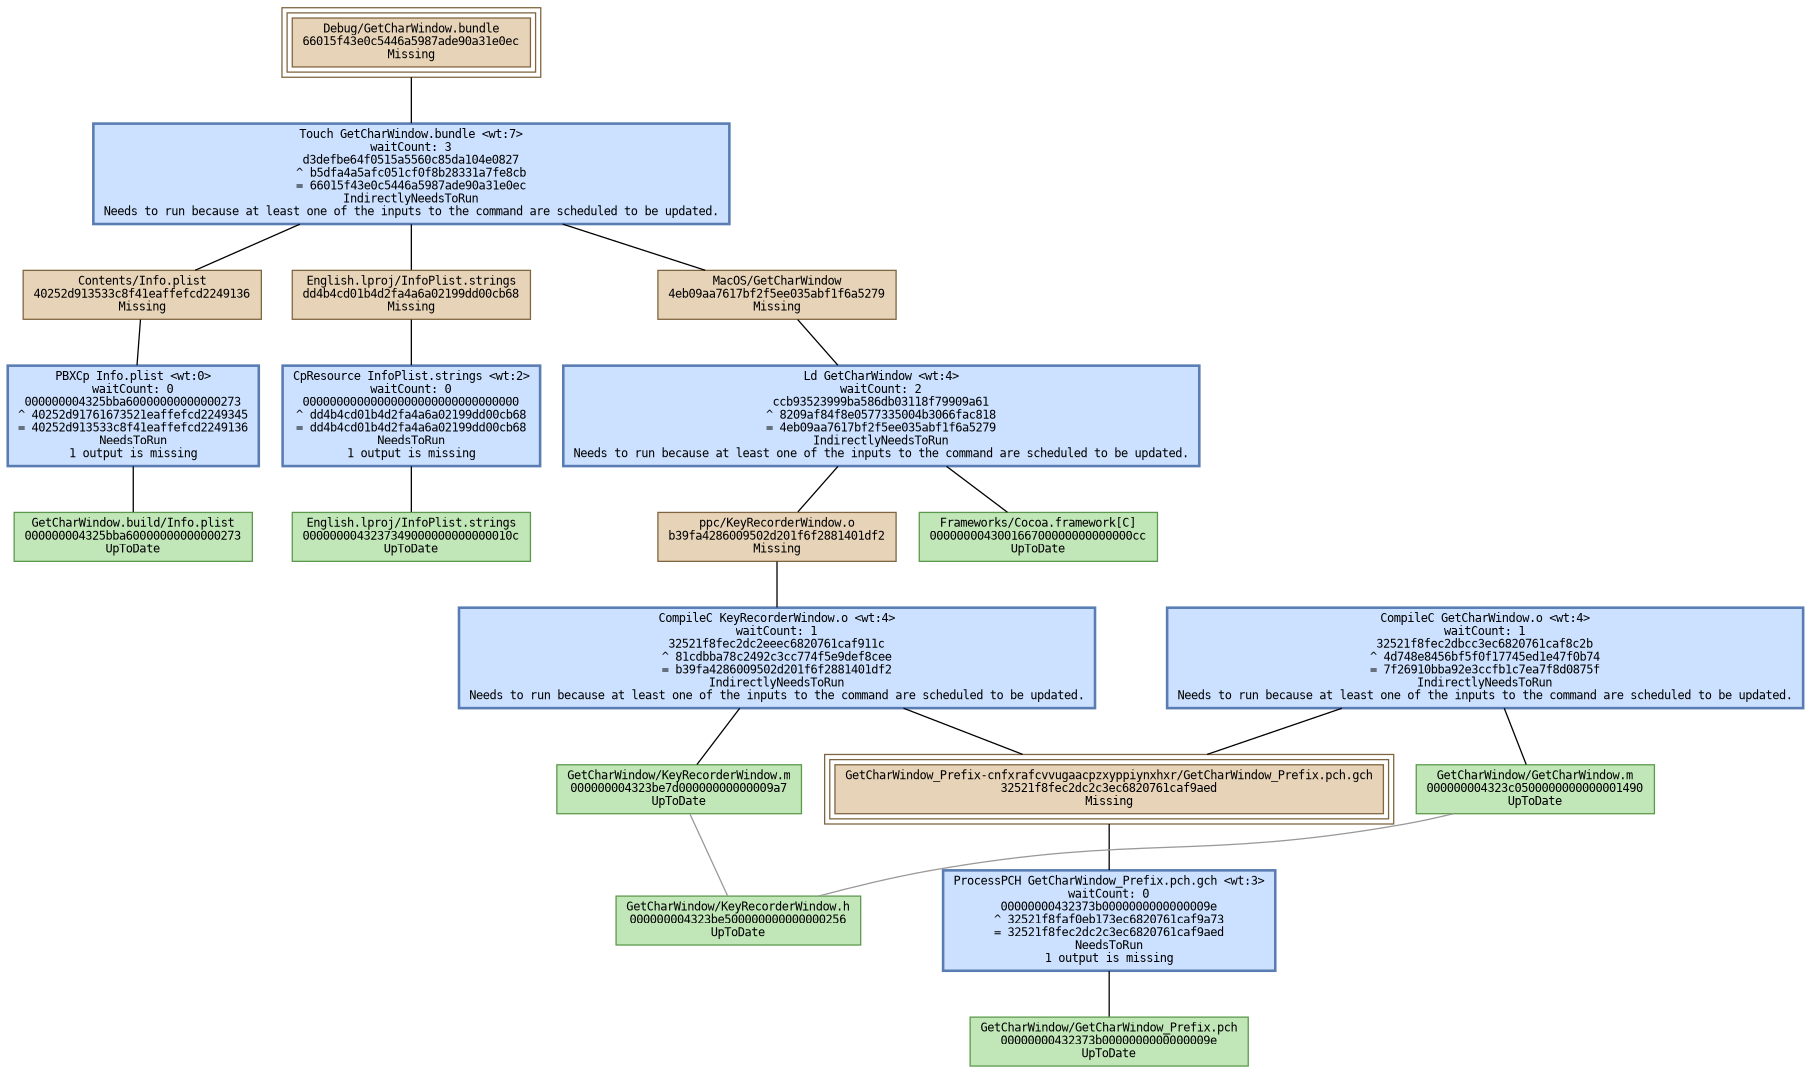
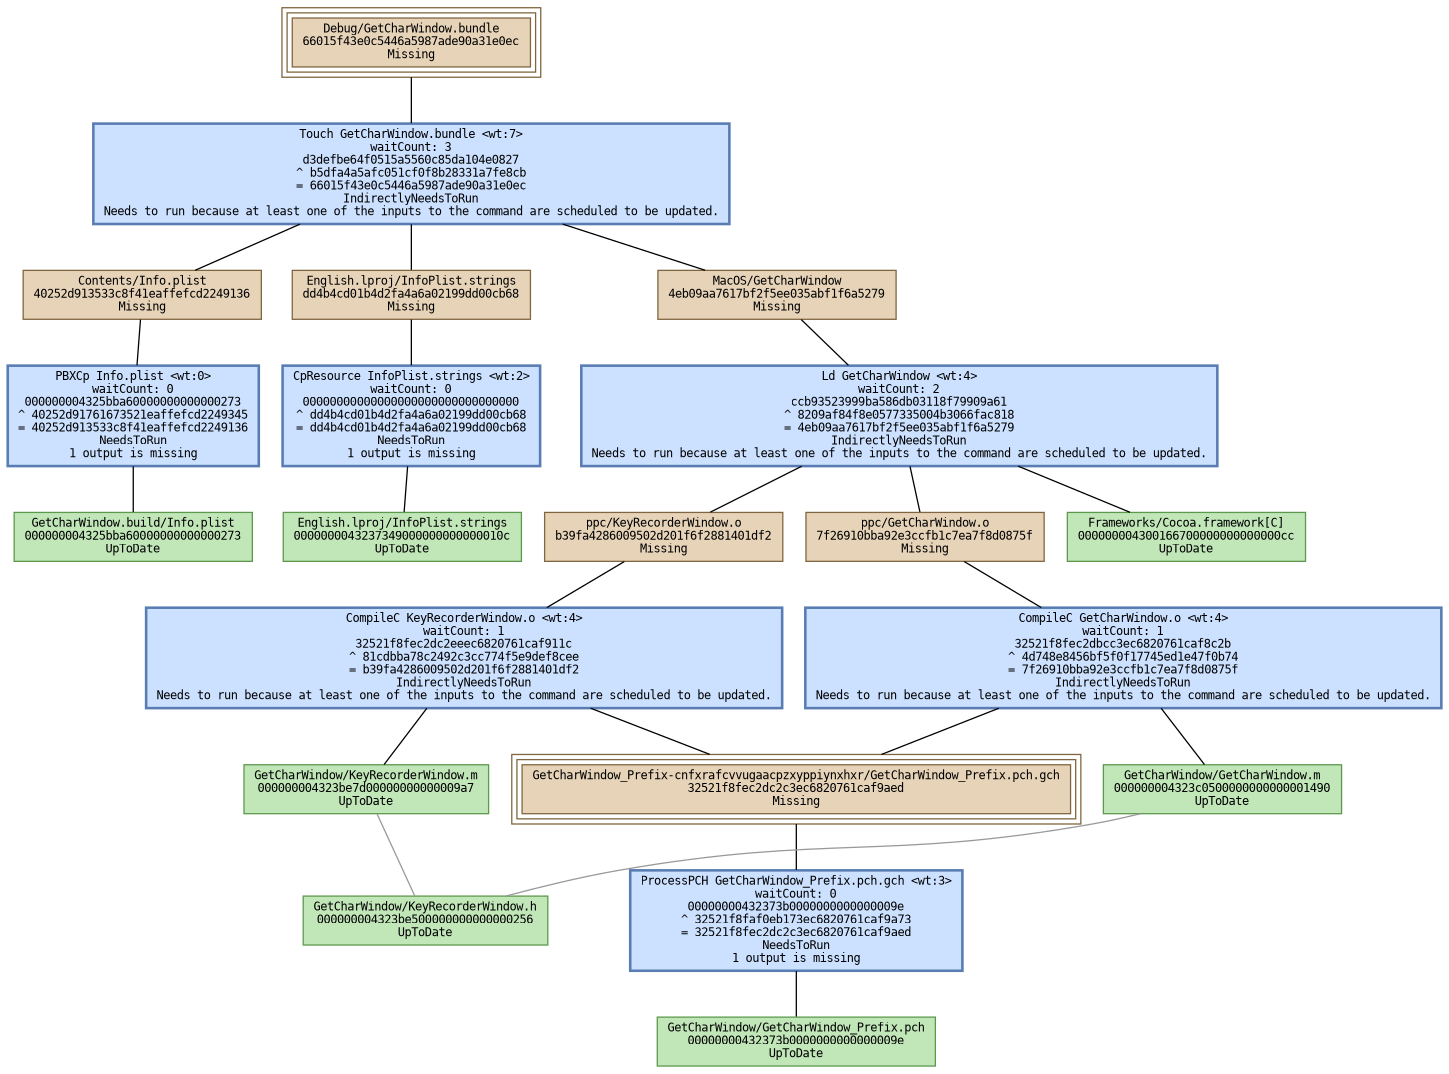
node "ppc/GetCharWindow.o 7f26910bba92e3ccfb1c7ea7f8d0875f Missing": added
